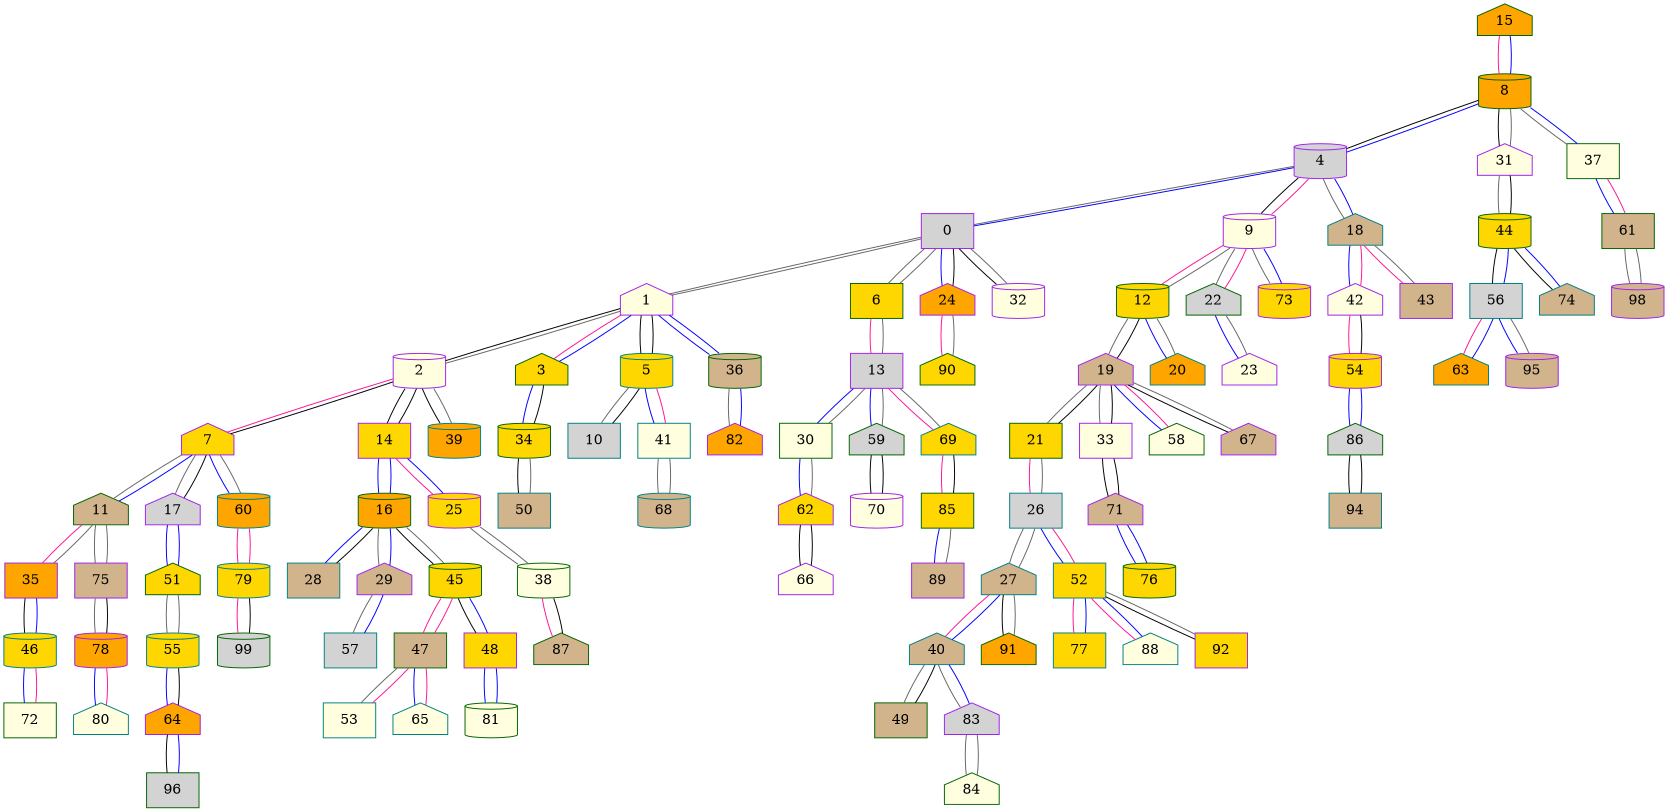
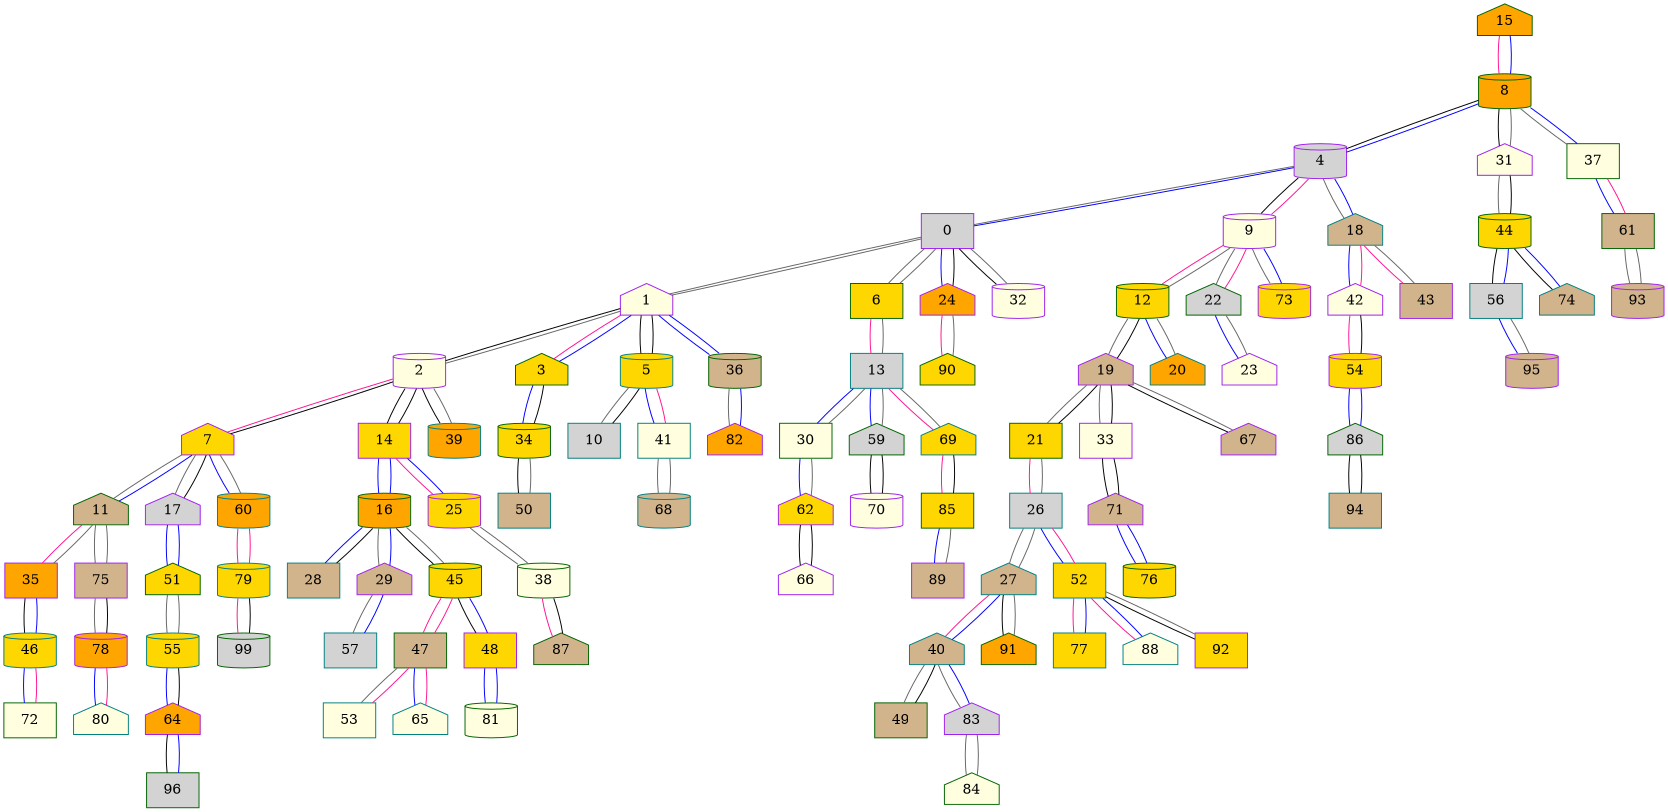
node "98": label "98" -> "93"
node "13": color purple -> teal
node "63": removed
node "58": removed
